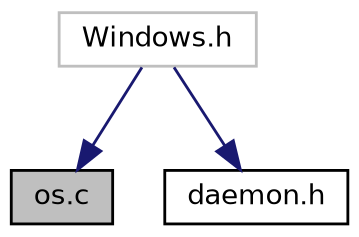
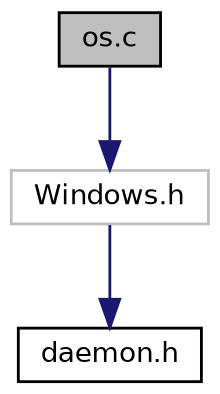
edge "Windows.h" -> "os.c": reversed
